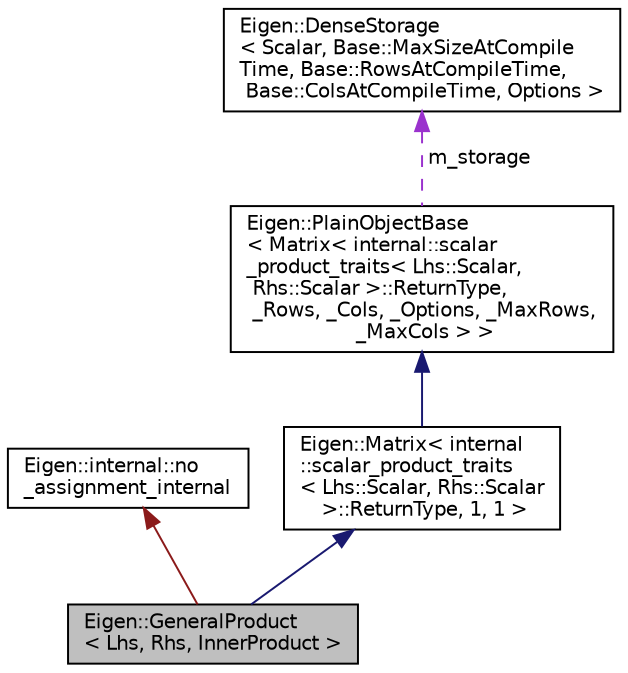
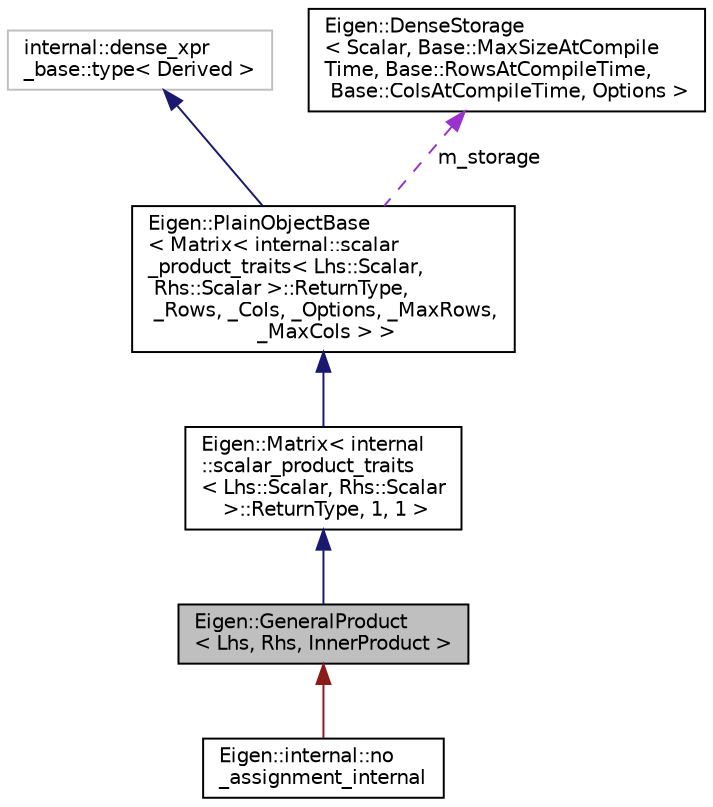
node "internal::dense_xpr _base::type< Derived >": added
edge "Eigen::GeneralProduct < Lhs, Rhs, InnerProduct >" -> "Eigen::internal::no _assignment_internal": reversed
